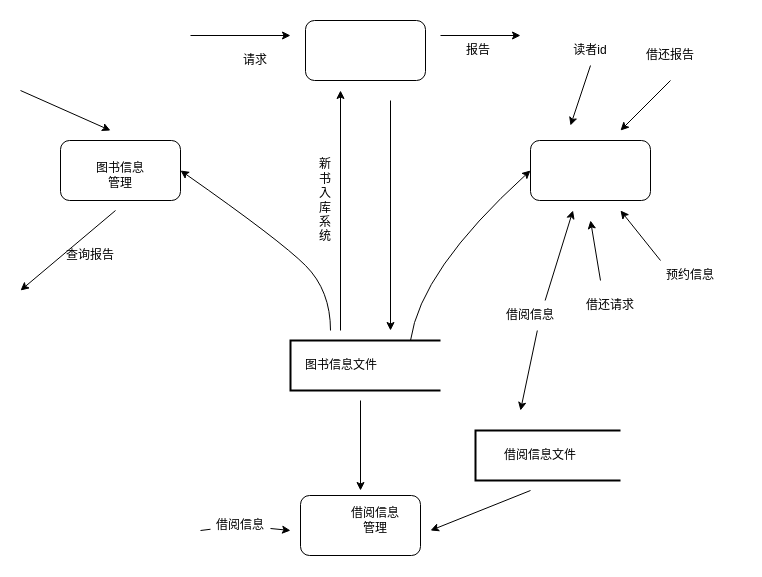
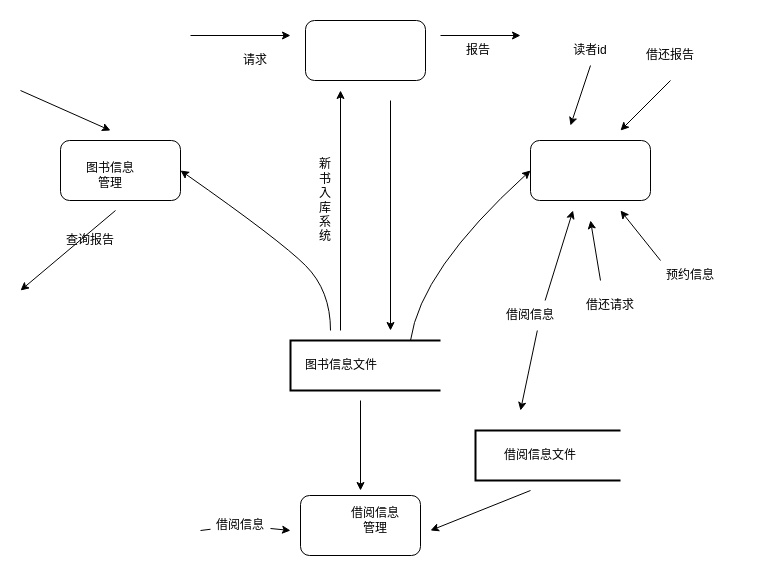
node "图书信息管理": moved (121, 176) -> (111, 176)
node "查询报告": moved (91, 256) -> (91, 241)
